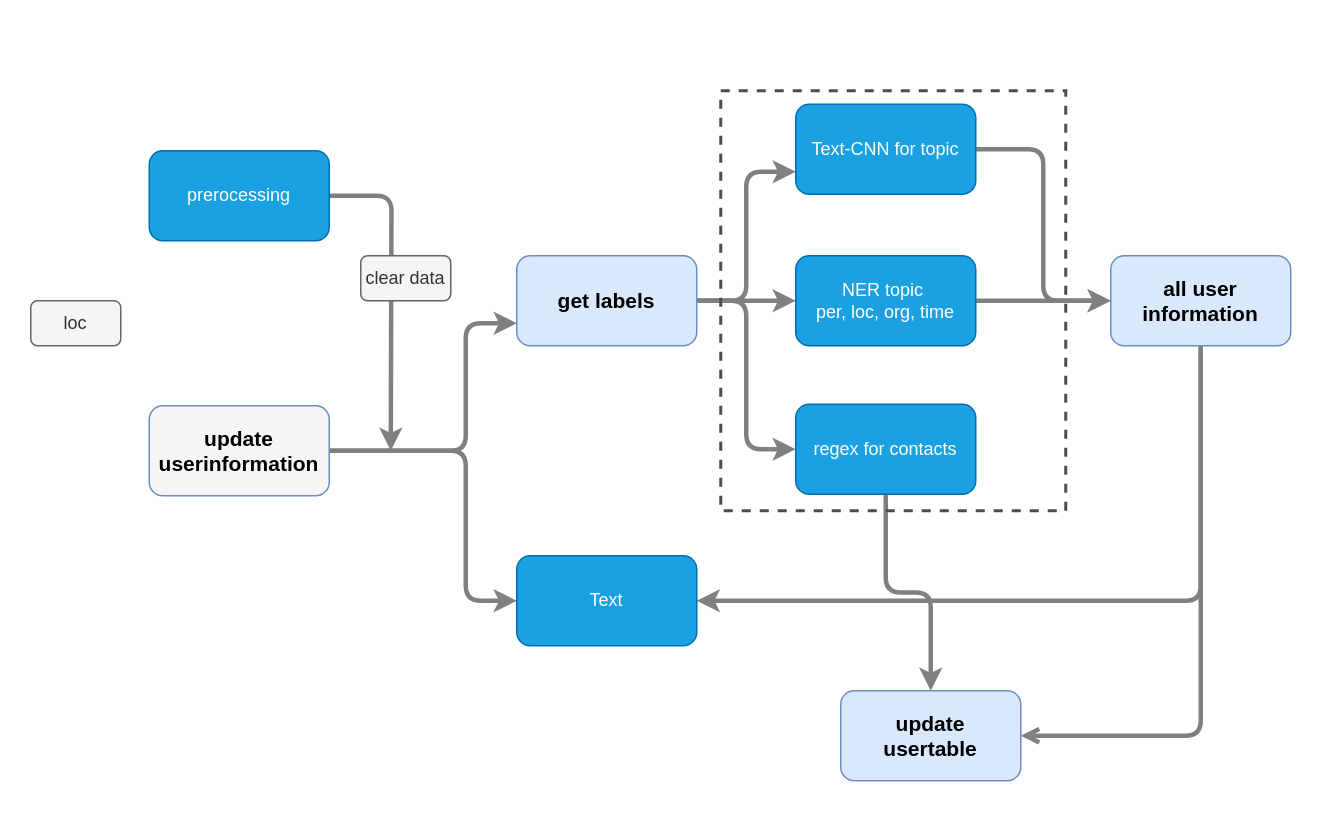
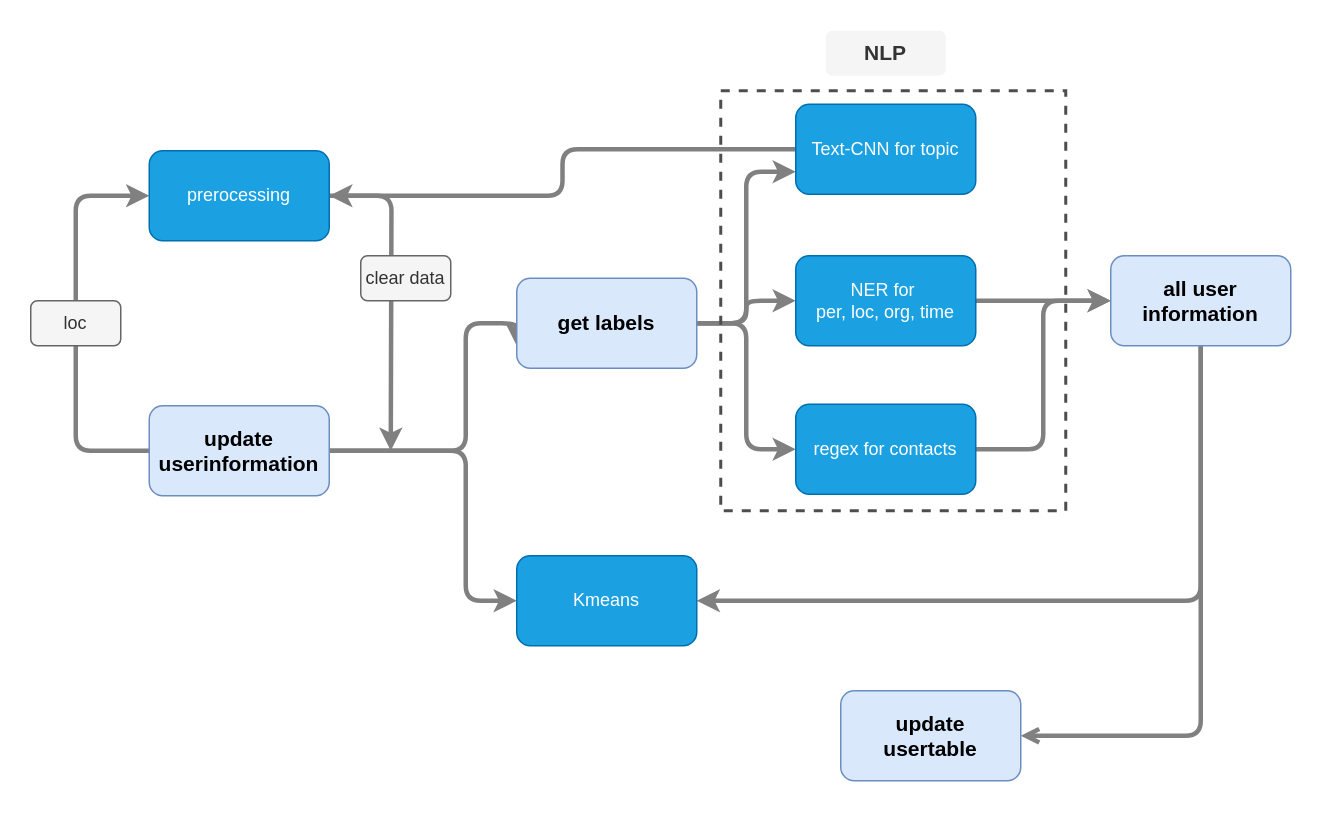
node "NLP": added
edge "Text-CNN for topic" -> "all user information": now "Text-CNN for topic" -> "prerocessing"
node "get labels": moved (607, 301) -> (607, 323)
node "NER topic per, loc, org, time": label "NER topic per, loc, org, time" -> "NER for per, loc, org, time"
edge "updateuserinformation" -> "prerocessing": added
node "updateuserinformation": fillcolor #f5f5f5 -> #dae8fc
edge "regex for contacts" -> "updateusertable": now "regex for contacts" -> "all user information"
node "Text": label "Text" -> "Kmeans"
